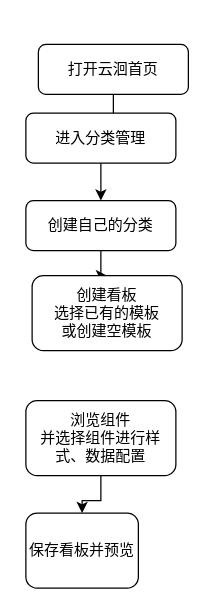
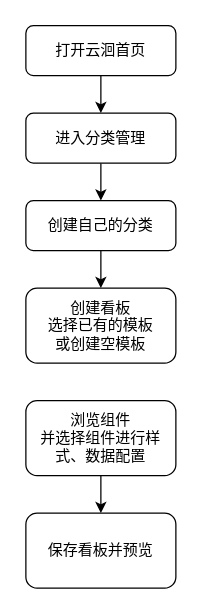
node "打开云洄首页": moved (113, 69) -> (101, 51)
node "创建看板 选择已有的模板 或创建空模板": moved (107, 313) -> (101, 326)
node "保存看板并预览": size 113x75 -> 150x75
